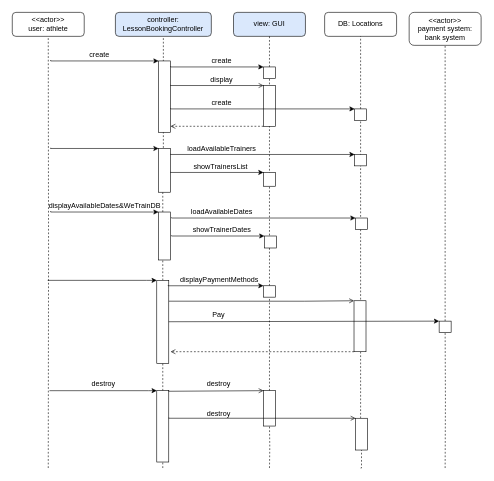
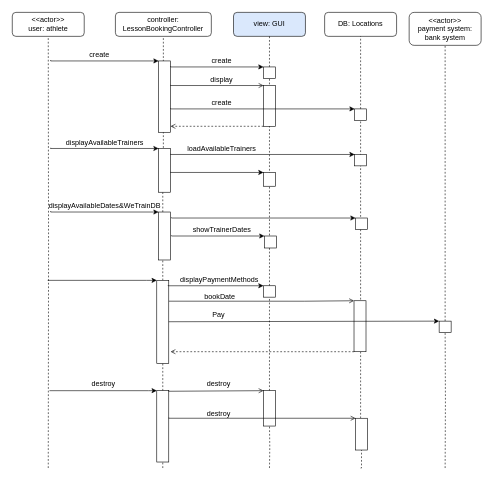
node "controller: LessonBookingController": fillcolor #dae8fc -> #ffffff
node "displayAvailableTrainers": added
node "showTrainersList": removed
node "loadAvailableDates": removed
node "bookDate": added
